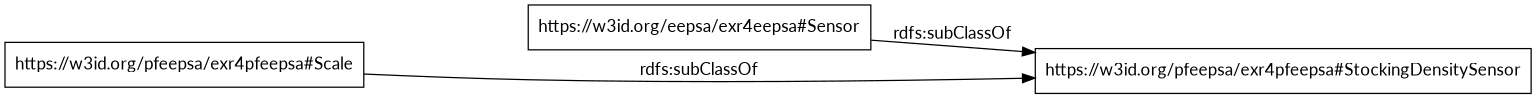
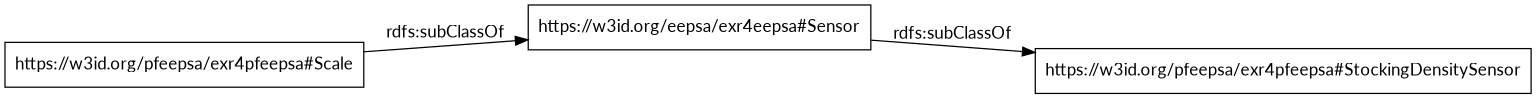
edge "https://w3id.org/pfeepsa/exr4pfeepsa#Scale" -> "https://w3id.org/pfeepsa/exr4pfeepsa#StockingDensitySensor": now "https://w3id.org/pfeepsa/exr4pfeepsa#Scale" -> "https://w3id.org/eepsa/exr4eepsa#Sensor"
